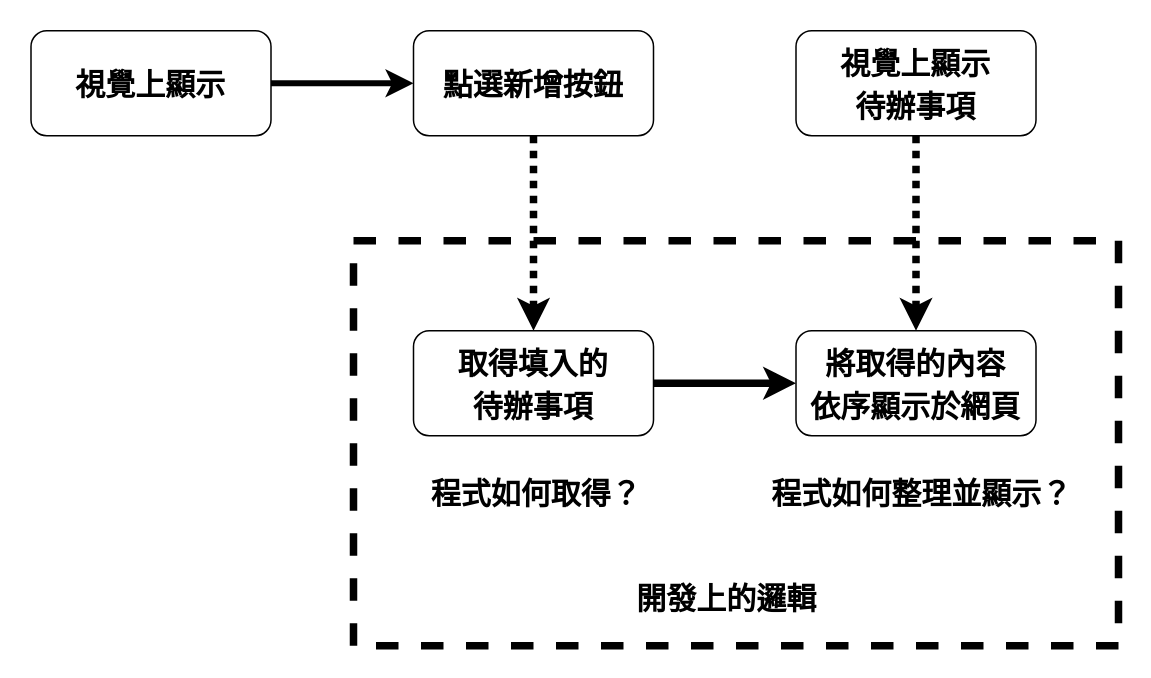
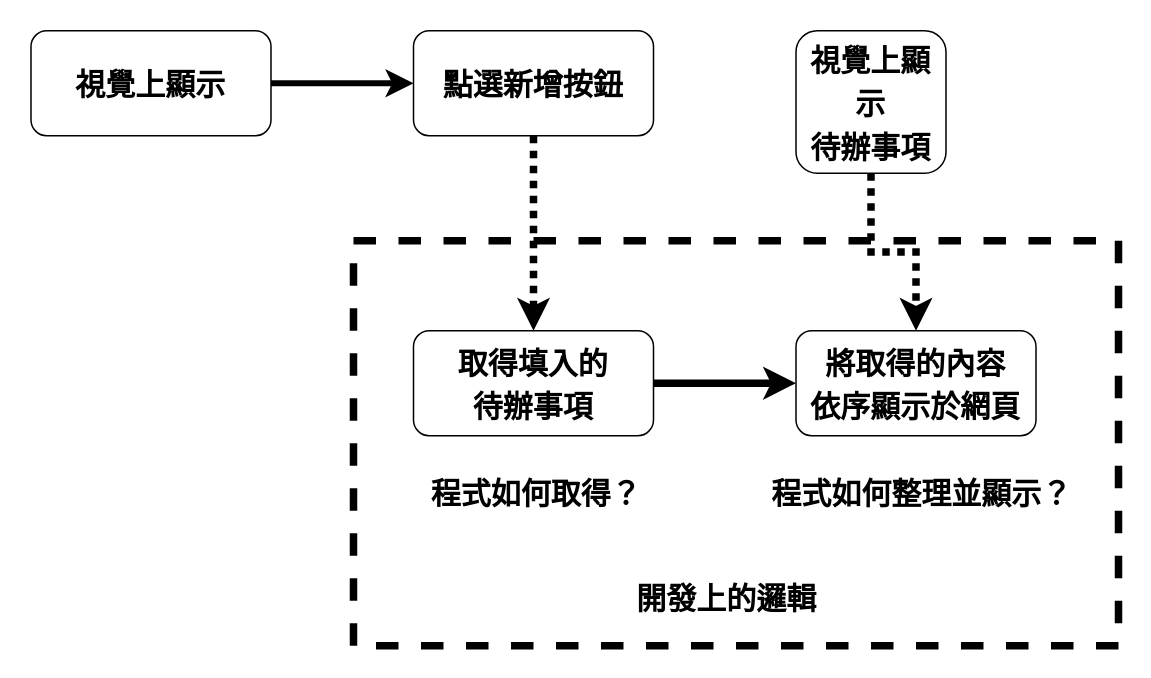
node "視覺上顯示 待辦事項": size 240x105 -> 150x143
